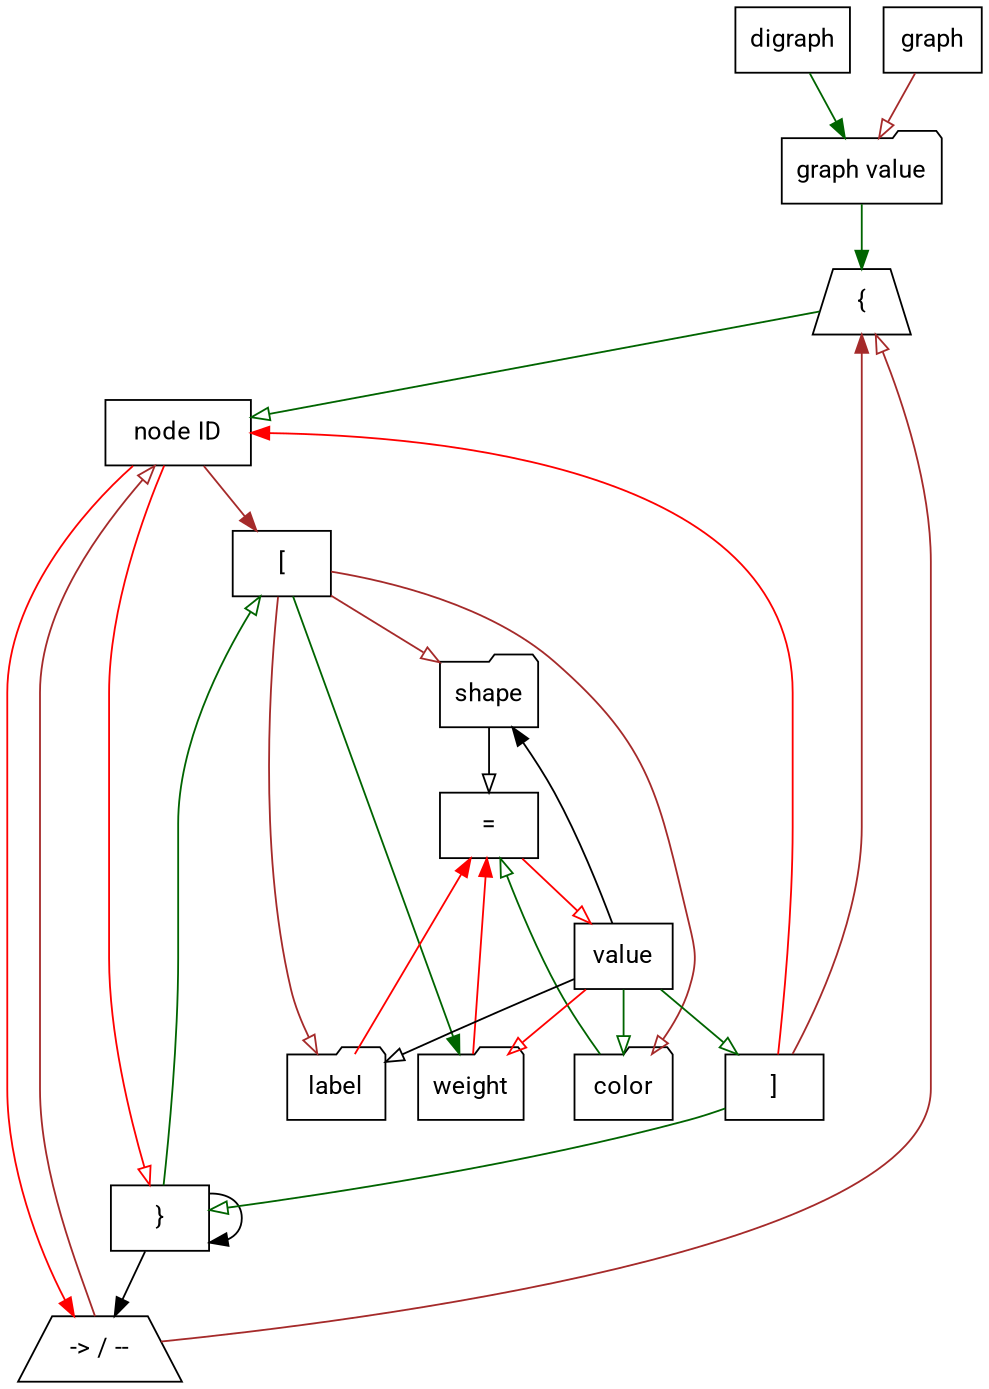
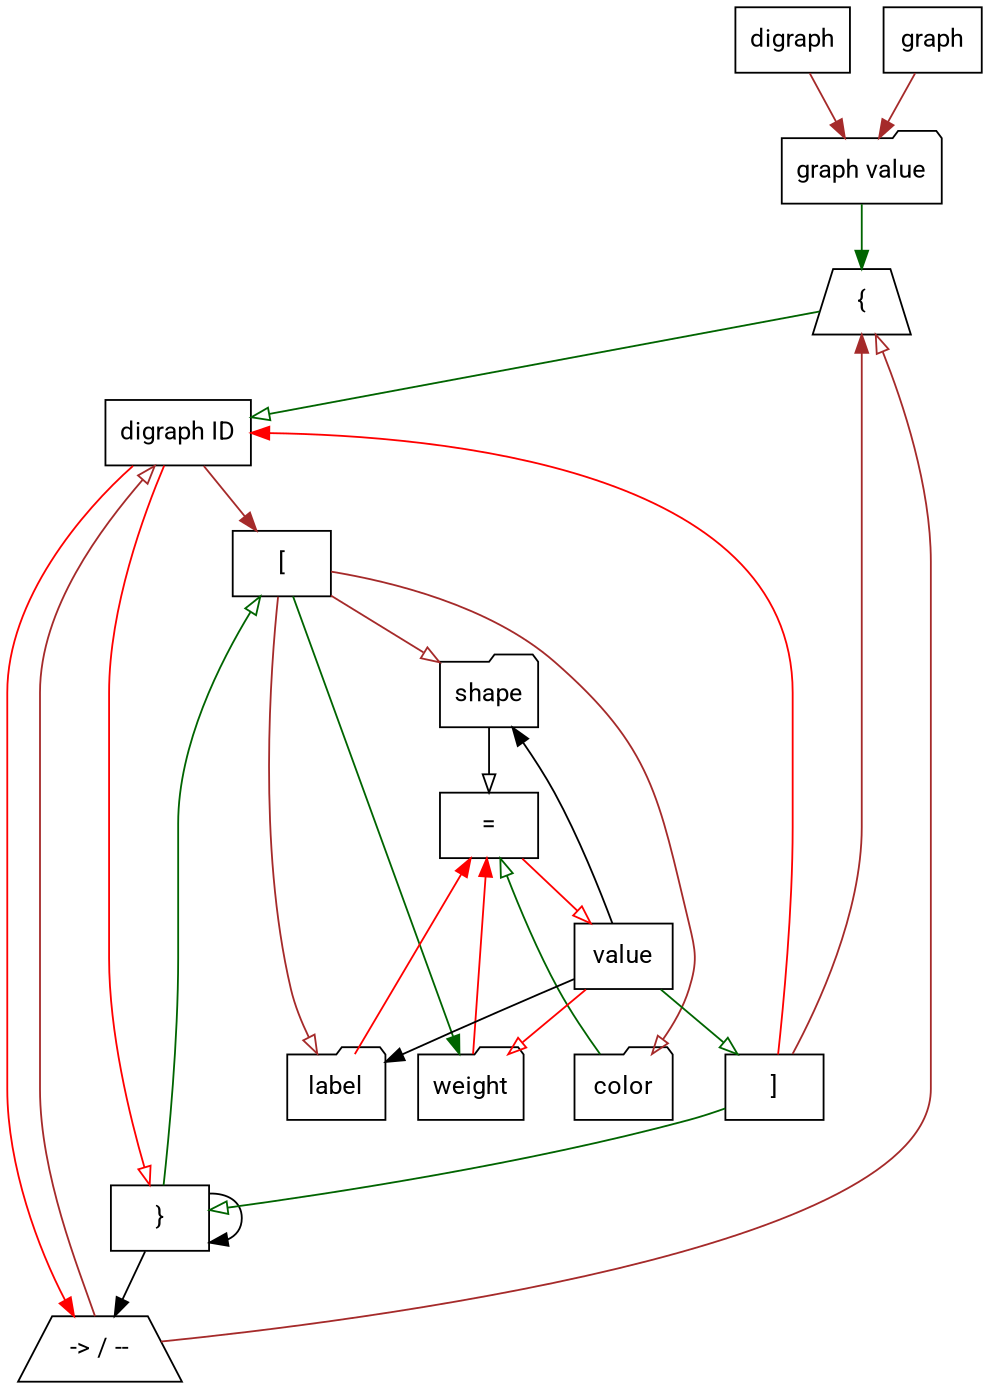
edge "digraph" -> "graph value": color darkgreen -> brown
edge "graph" -> "graph value": arrowhead onormal -> normal
node "node ID": label "node ID" -> "digraph ID"
edge "value" -> "color": removed
edge "value" -> "label": arrowhead onormal -> normal
